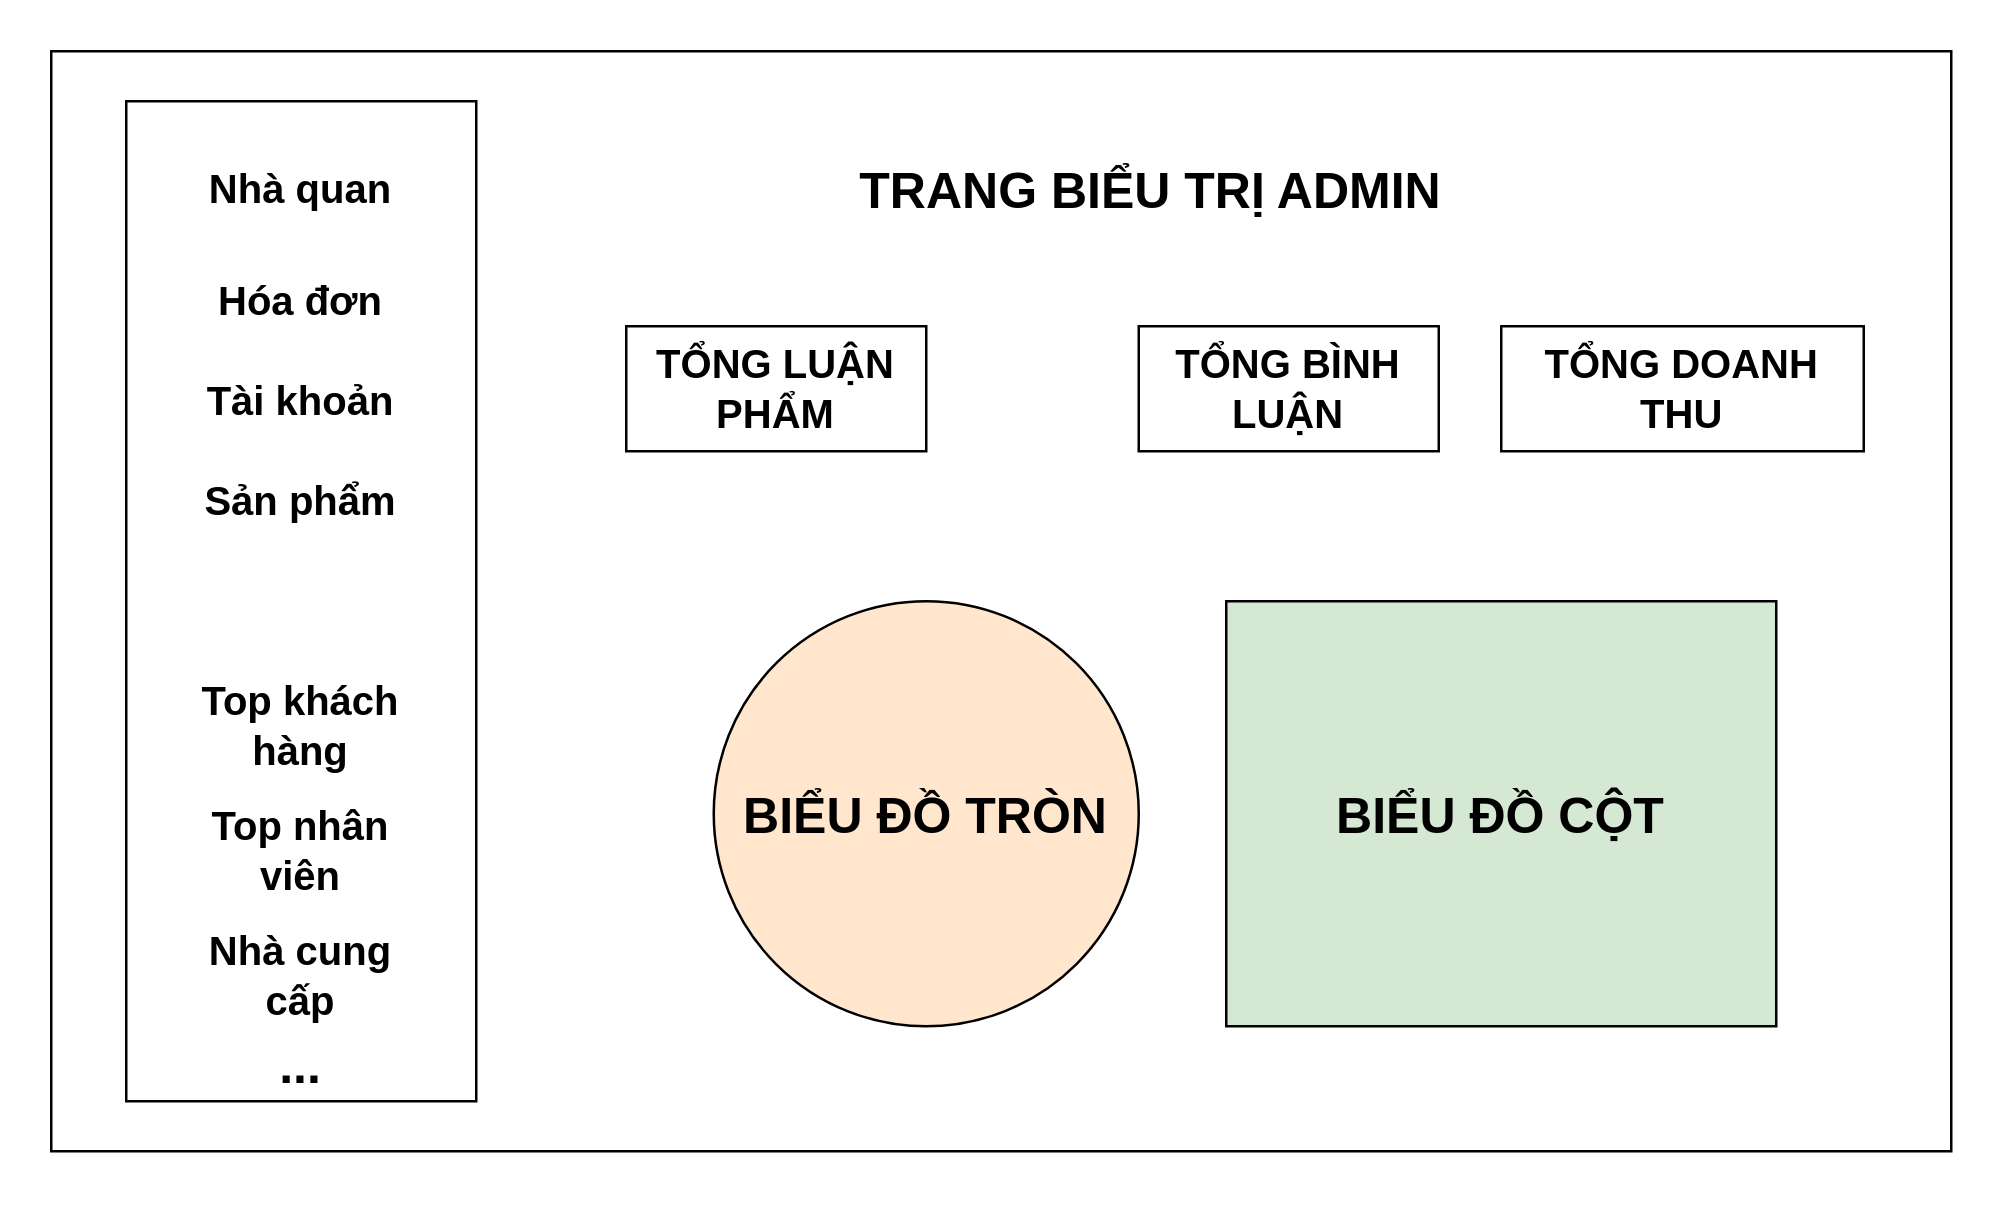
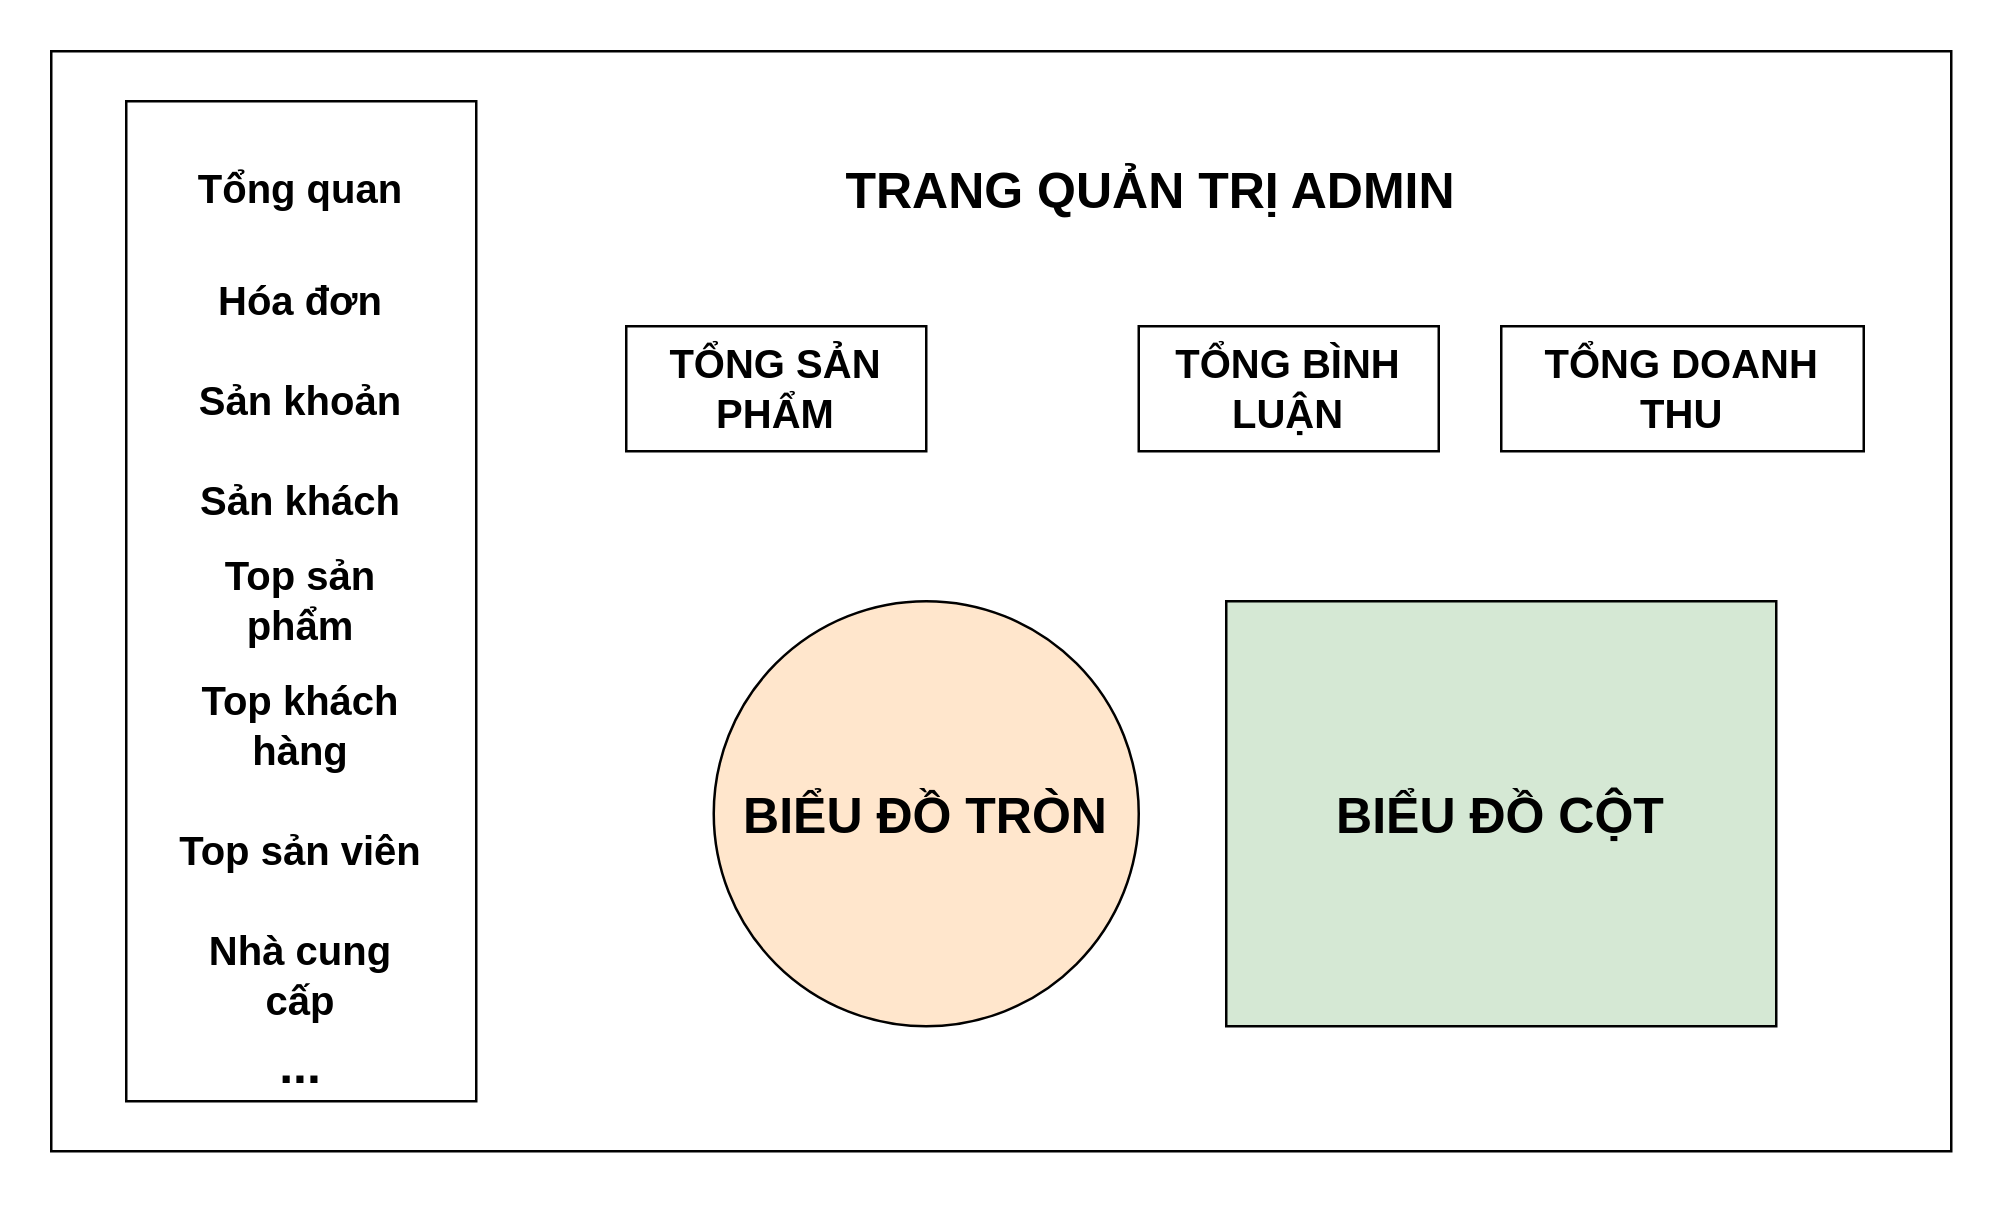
node "Nhà quan": label "Nhà quan" -> "Tổng quan"
node "TRANG BIỂU TRỊ ADMIN": label "TRANG BIỂU TRỊ ADMIN" -> "TRANG QUẢN TRỊ ADMIN"
node "TỔNG LUẬN PHẨM": label "TỔNG LUẬN PHẨM" -> "TỔNG SẢN PHẨM"
node "Tài khoản": label "Tài khoản" -> "Sản khoản"
node "Sản phẩm": label "Sản phẩm" -> "Sản khách"
node "Top sản phẩm": added
node "Top nhân viên": label "Top nhân viên" -> "Top sản viên"
